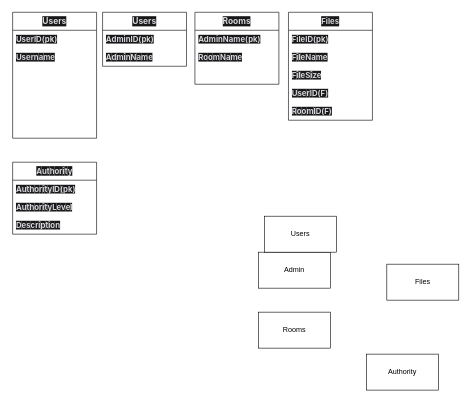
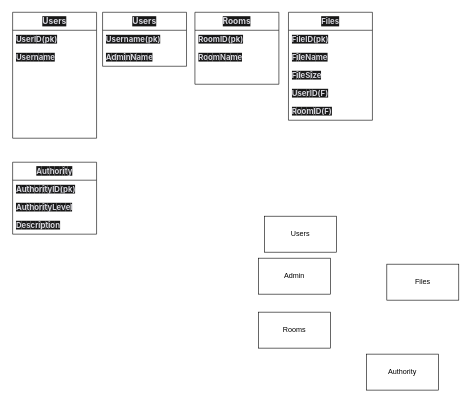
node "AdminID(pk)": label "AdminID(pk)" -> "Username(pk)"
node "AdminName(pk)": label "AdminName(pk)" -> "RoomID(pk)"
node "Admin": moved (294, 270) -> (294, 276)
